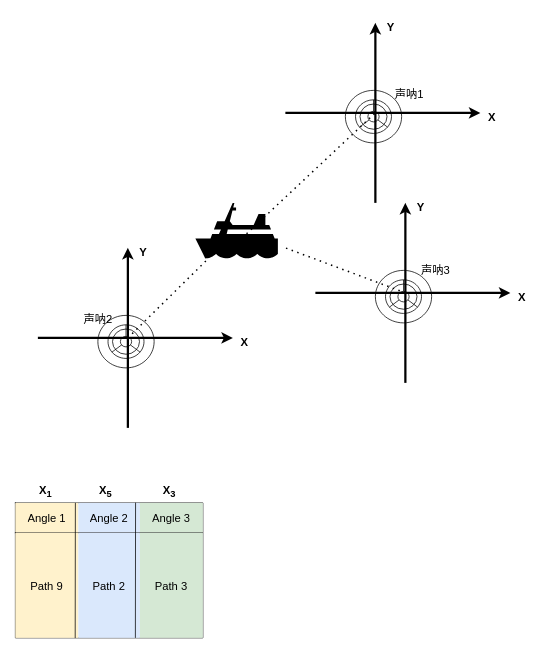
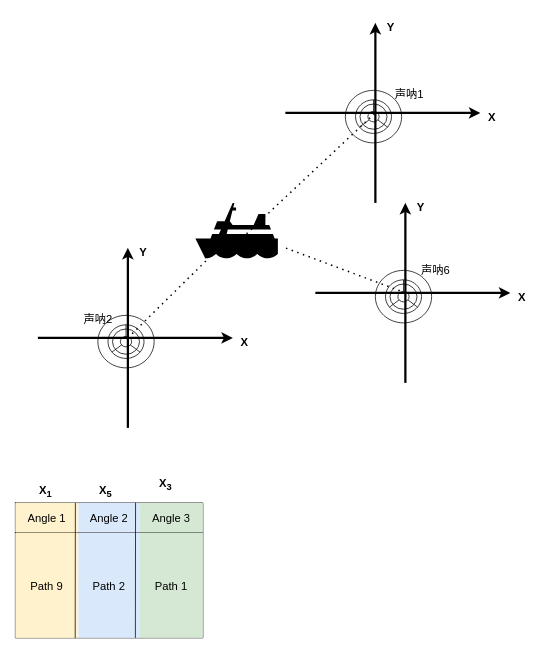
node "声呐3": label "声呐3" -> "声呐6"
node "X3": moved (169, 492) -> (165, 484)
node "Path 3": label "Path 3" -> "Path 1"
